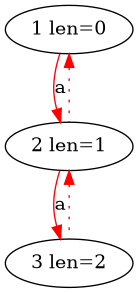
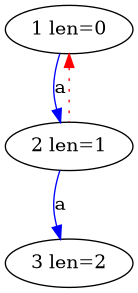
edge "1 len=0" -> "2 len=1": color red -> blue
edge "2 len=1" -> "3 len=2": color red -> blue
edge "3 len=2" -> "2 len=1": removed
